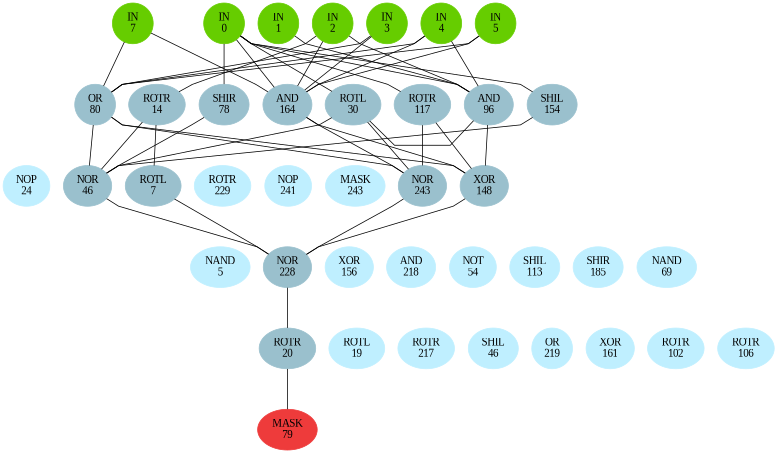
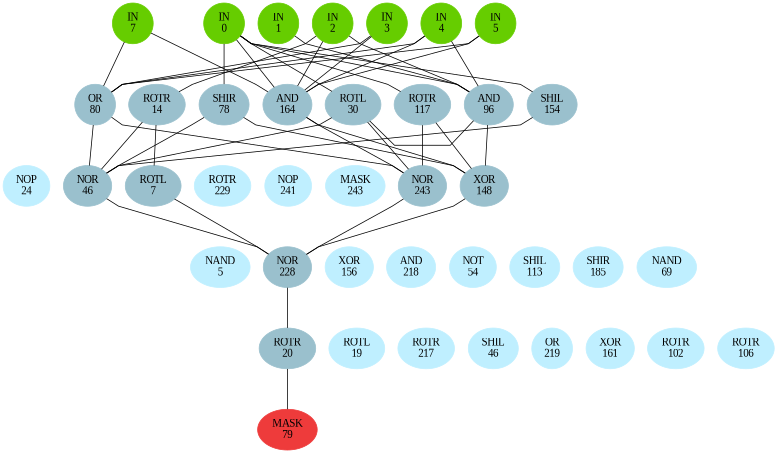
edge "OR 80" -- "XOR 148": now "SHIR 78" -- "XOR 148"
